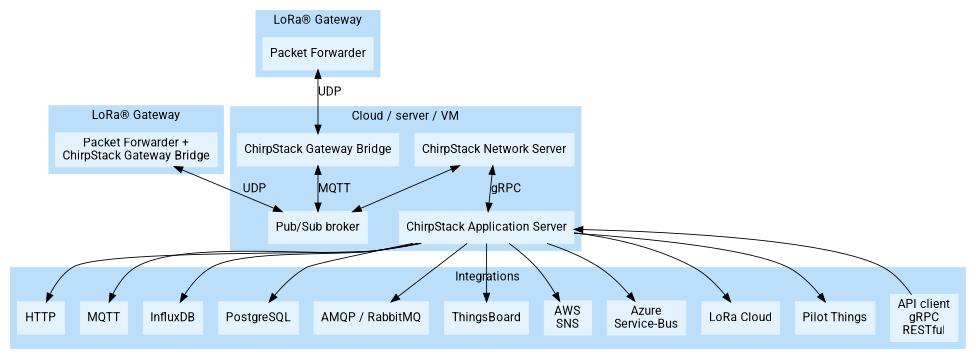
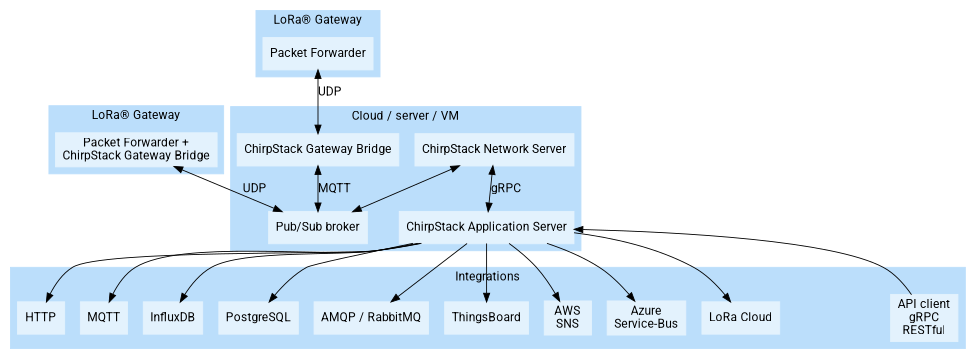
node "Pilot Things": removed
